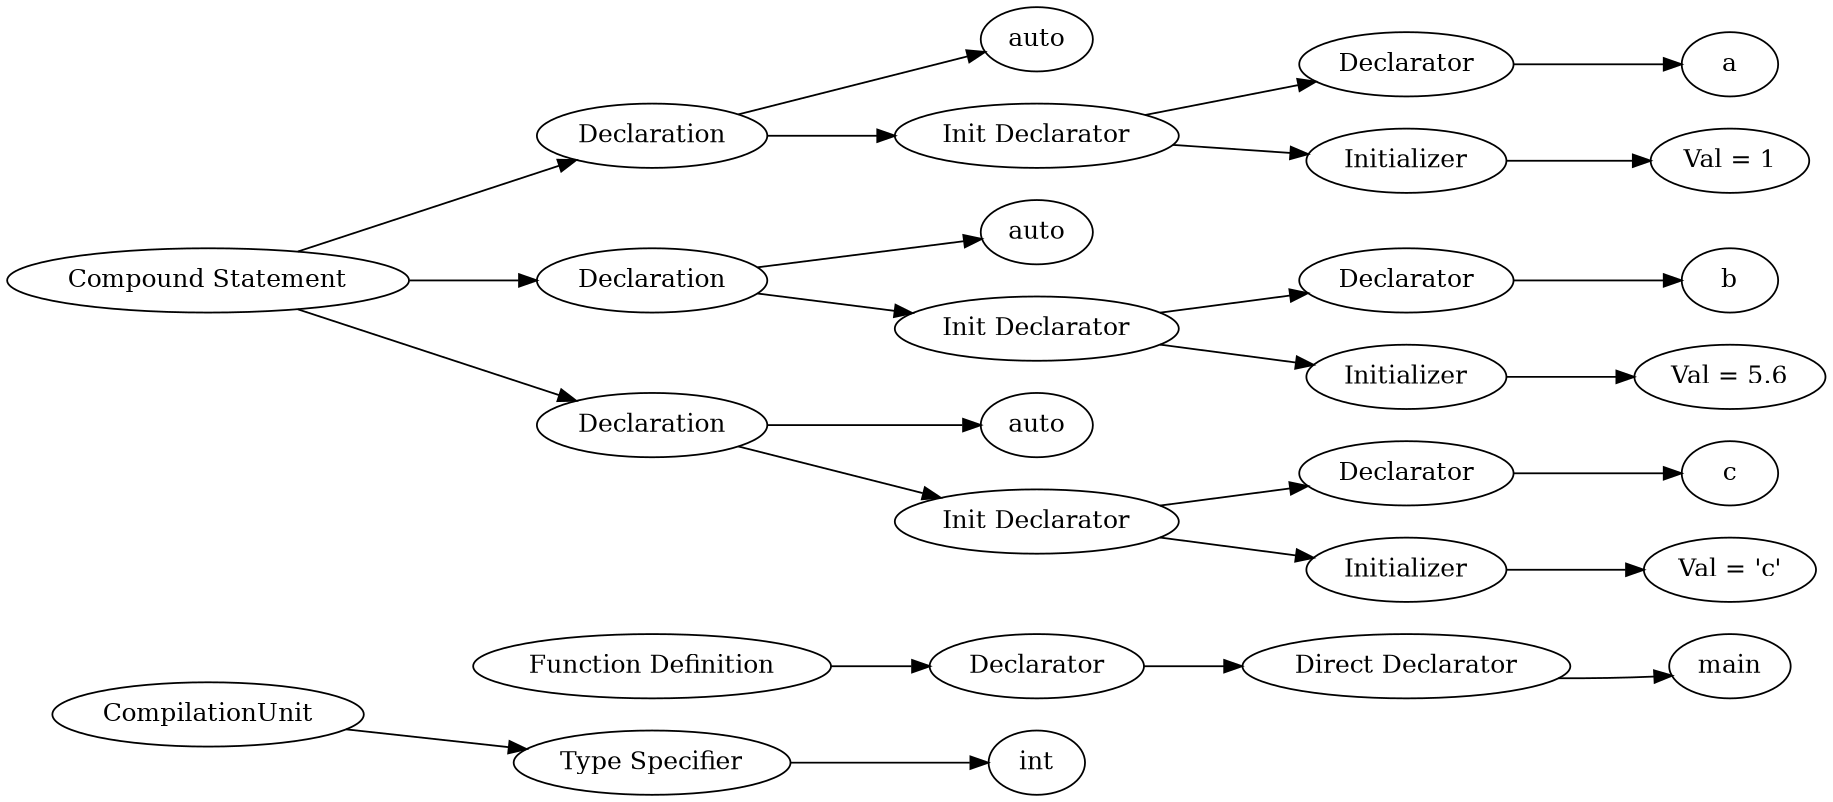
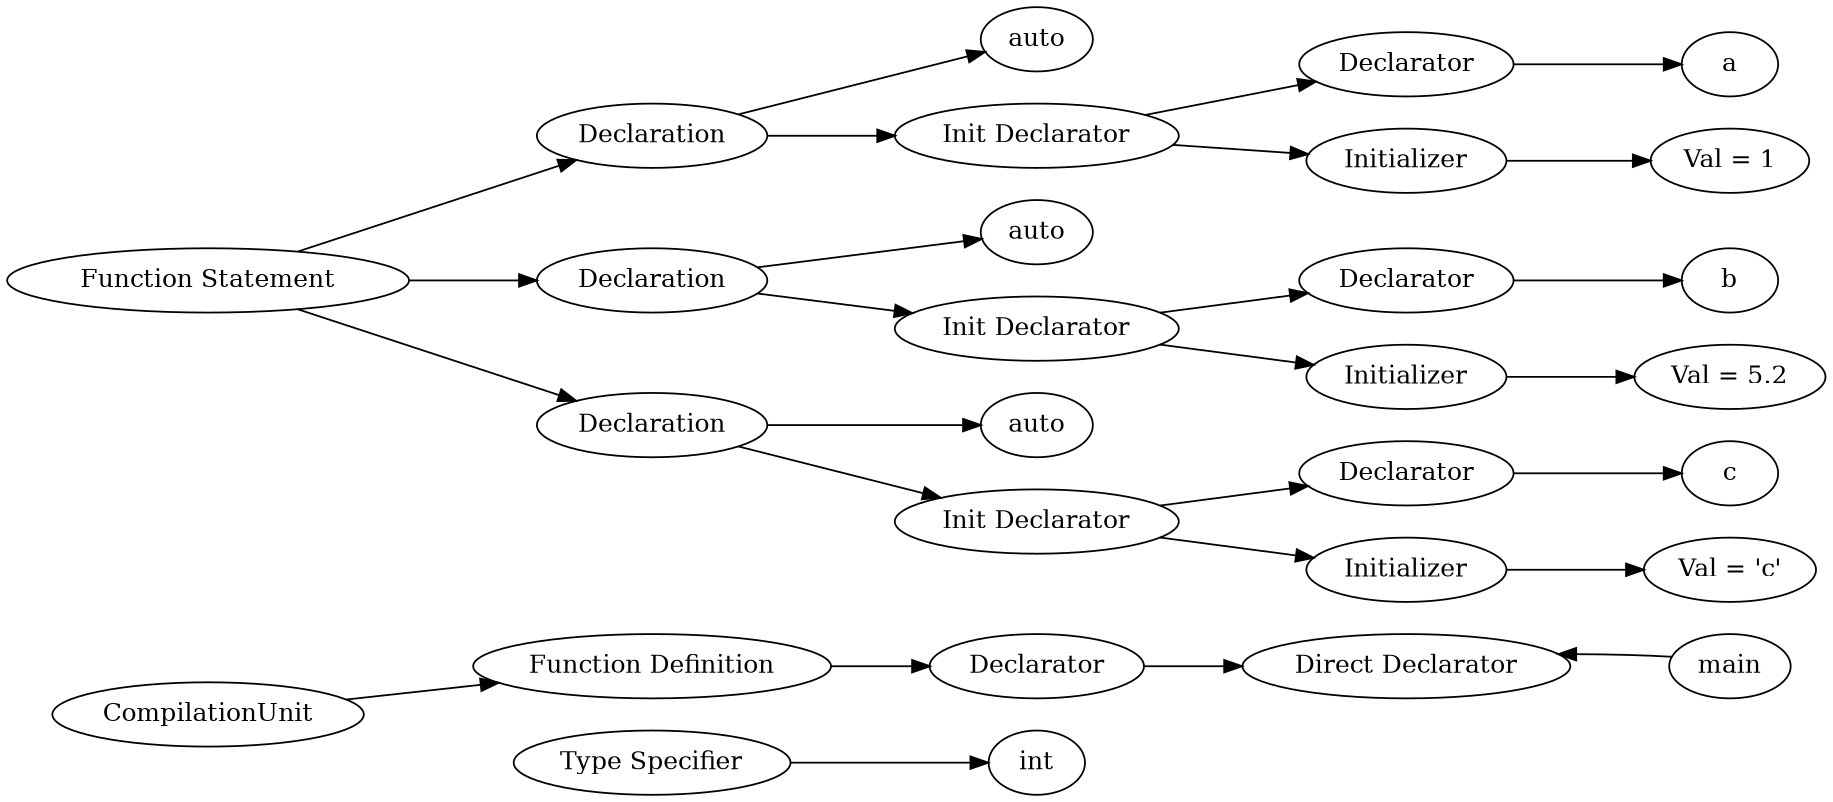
node "Compound Statement": label "Compound Statement" -> "Function Statement"
node "Val = 5.6": label "Val = 5.6" -> "Val = 5.2"
edge "Direct Declarator" -> "main": reversed
edge "CompilationUnit" -> "Type Specifier": now "CompilationUnit" -> "Function Definition"
